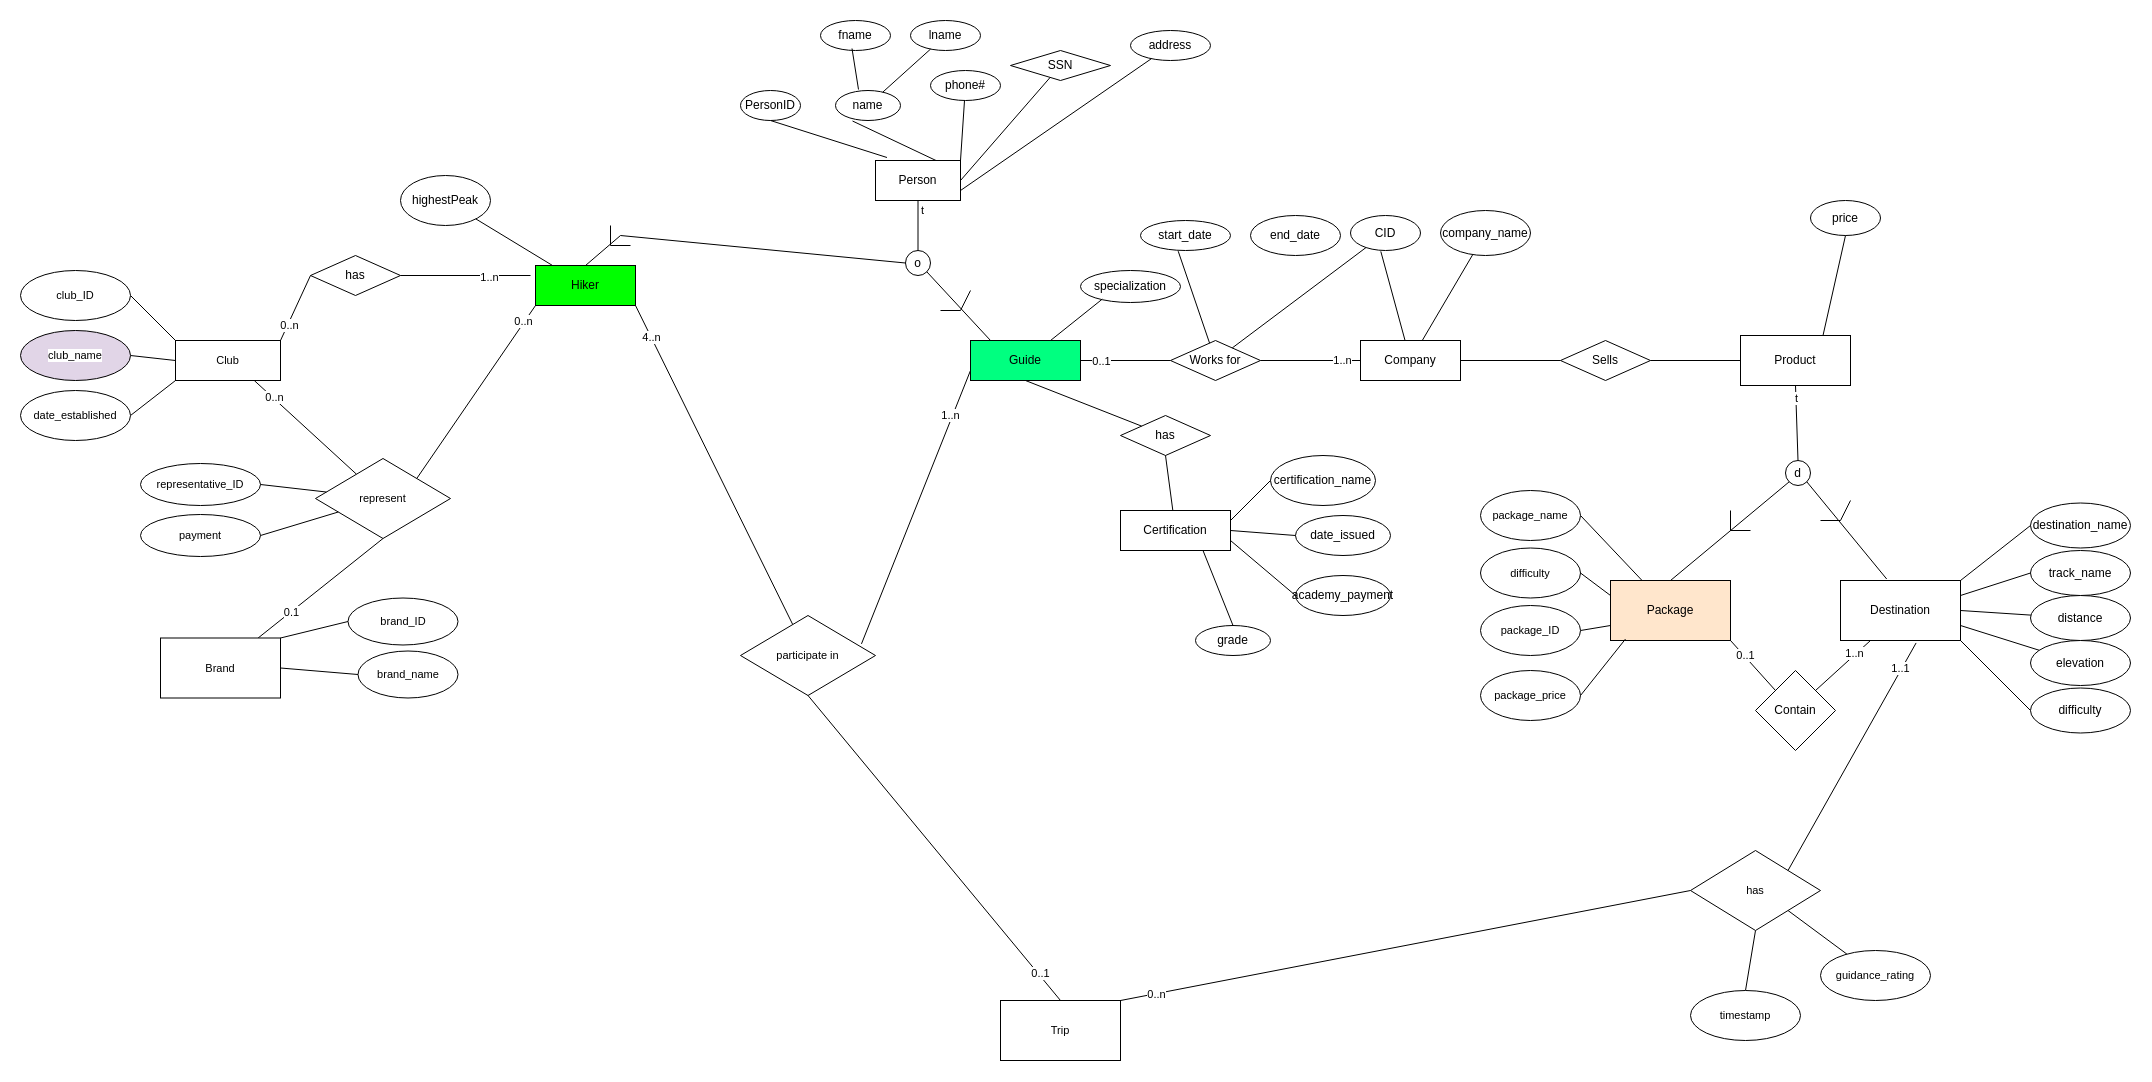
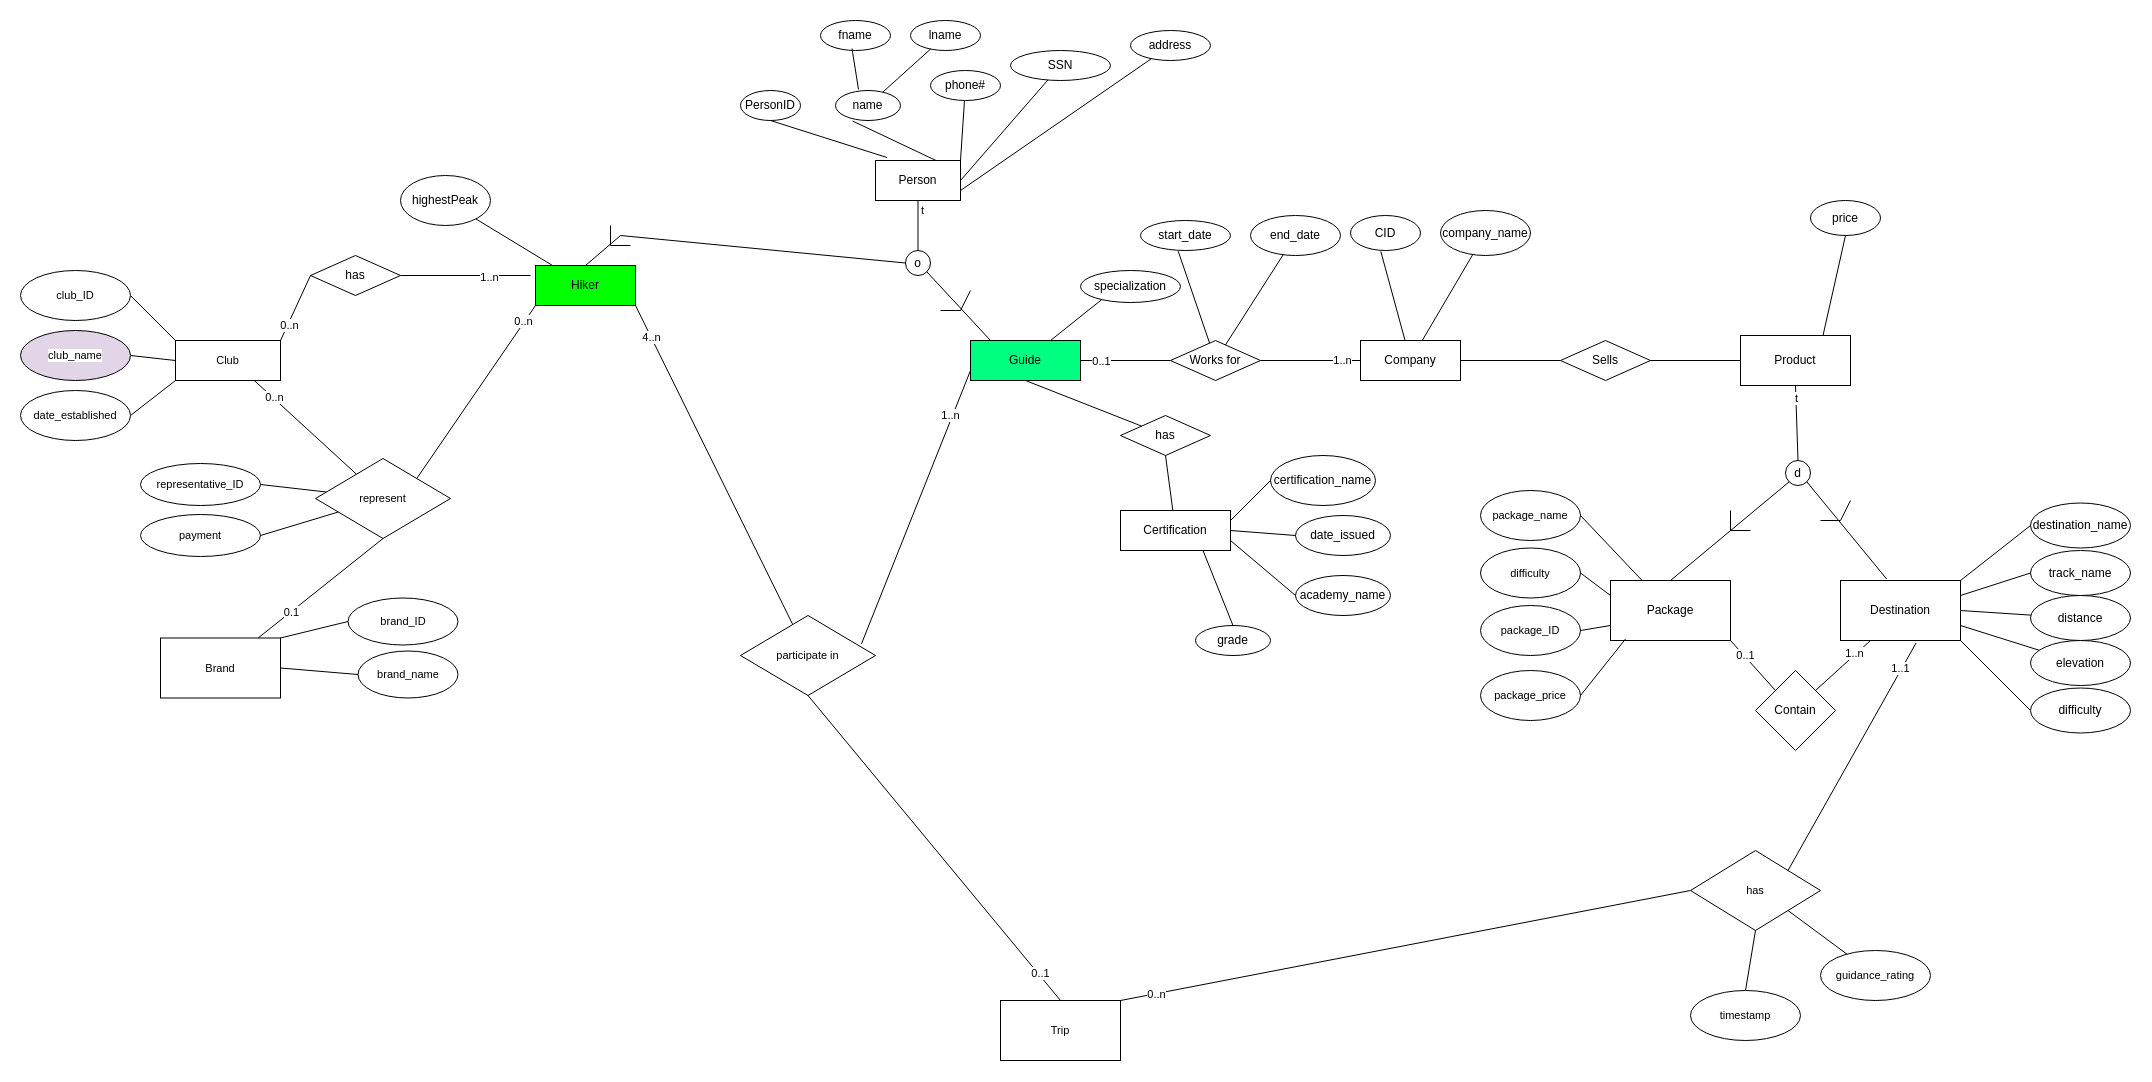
node "SSN": shape diamond -> ellipse
edge "CID" -- "Works for": now "end_date" -- "Works for"
node "academy_payment": label "academy_payment" -> "academy_name"
node "Package": fillcolor #ffe6cc -> #ffffff
